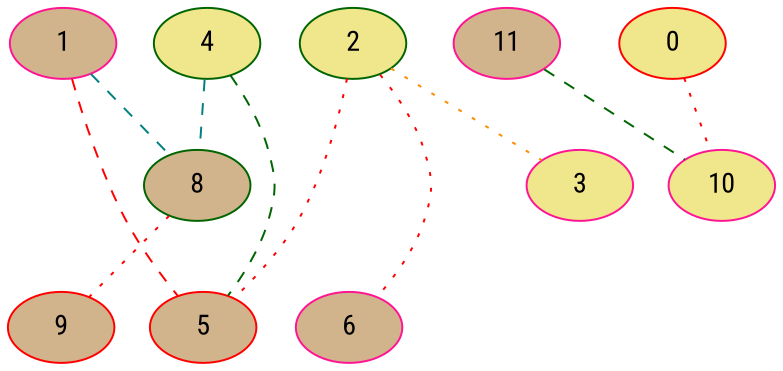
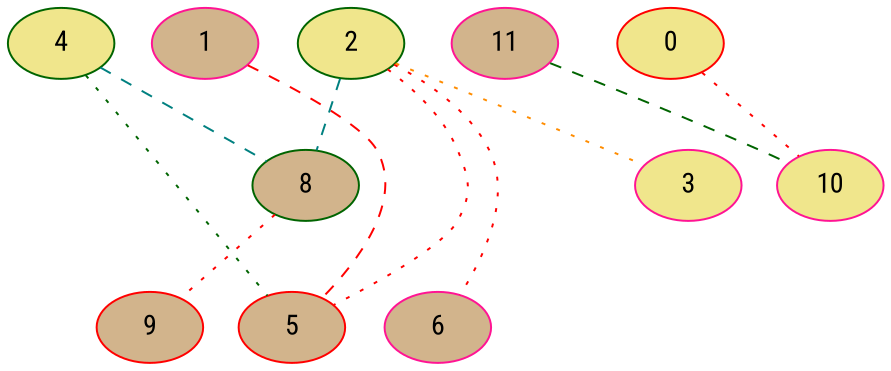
edge "1" -- "8": now "2" -- "8"
edge "4" -- "5": style dashed -> dotted
